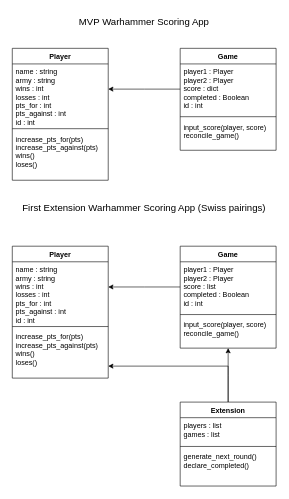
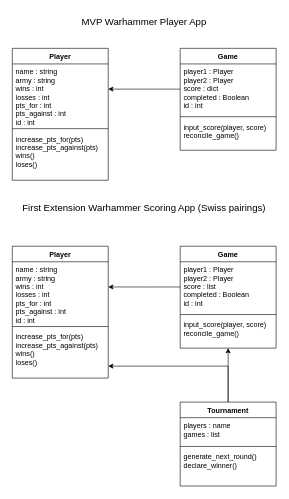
node "MVP Warhammer Scoring App": label "MVP Warhammer Scoring App" -> "MVP Warhammer Player App"
node "Extension": label "Extension" -> "Tournament"
node "players : list games : list": label "players : list games : list" -> "players : name games : list"
node "generate_next_round() declare_completed()": label "generate_next_round() declare_completed()" -> "generate_next_round() declare_winner()"
